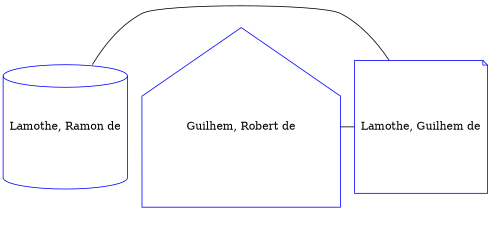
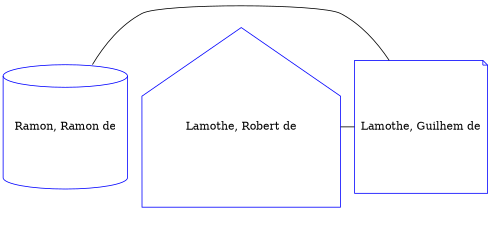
node "Lamothe, Ramon de": label "Lamothe, Ramon de" -> "Ramon, Ramon de"
node "Guilhem, Robert de": label "Guilhem, Robert de" -> "Lamothe, Robert de"
